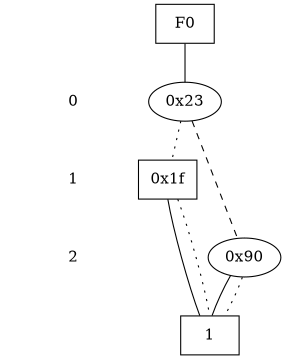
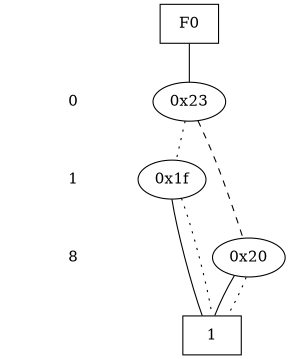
node "0x1f": shape box -> ellipse
node "2": label "2" -> "8"
node "0x90": label "0x90" -> "0x20"
